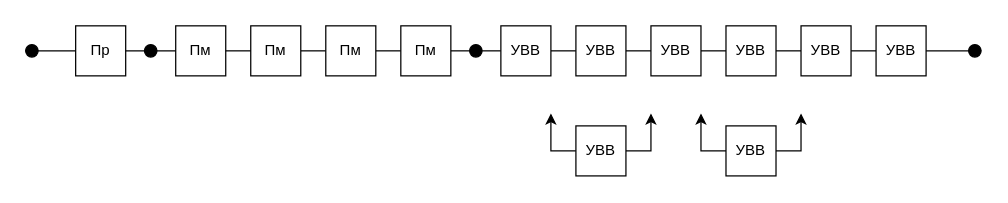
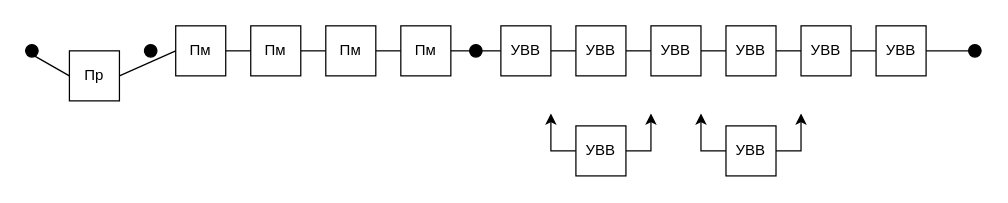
node "Пр": moved (101, 51) -> (94, 76)
